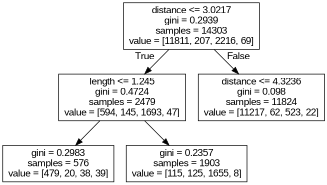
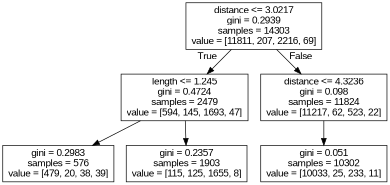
node "gini = 0.051 samples = 10302 value = [10033, 25, 233, 11]": added
